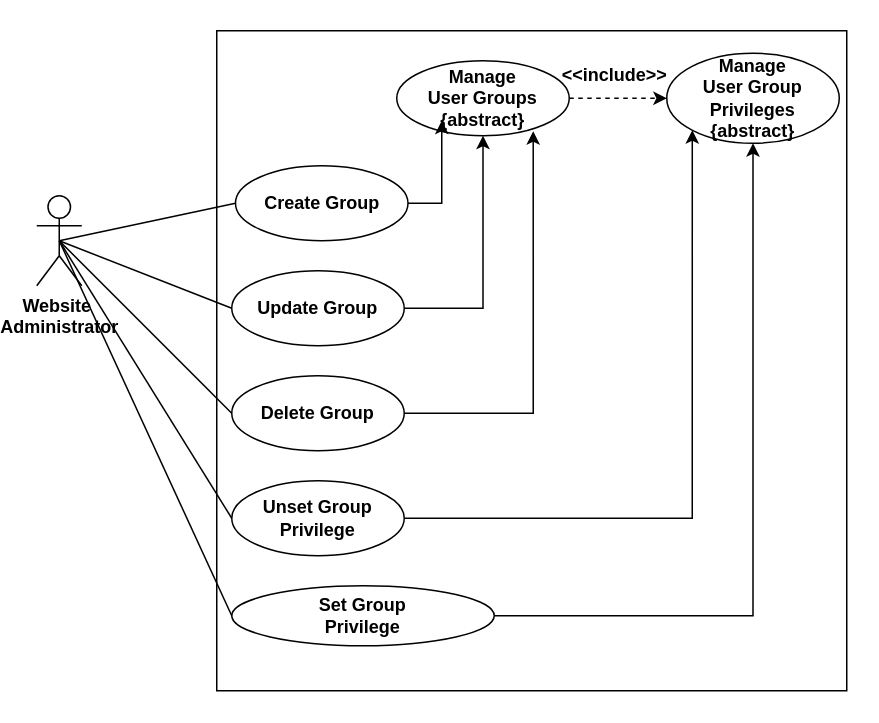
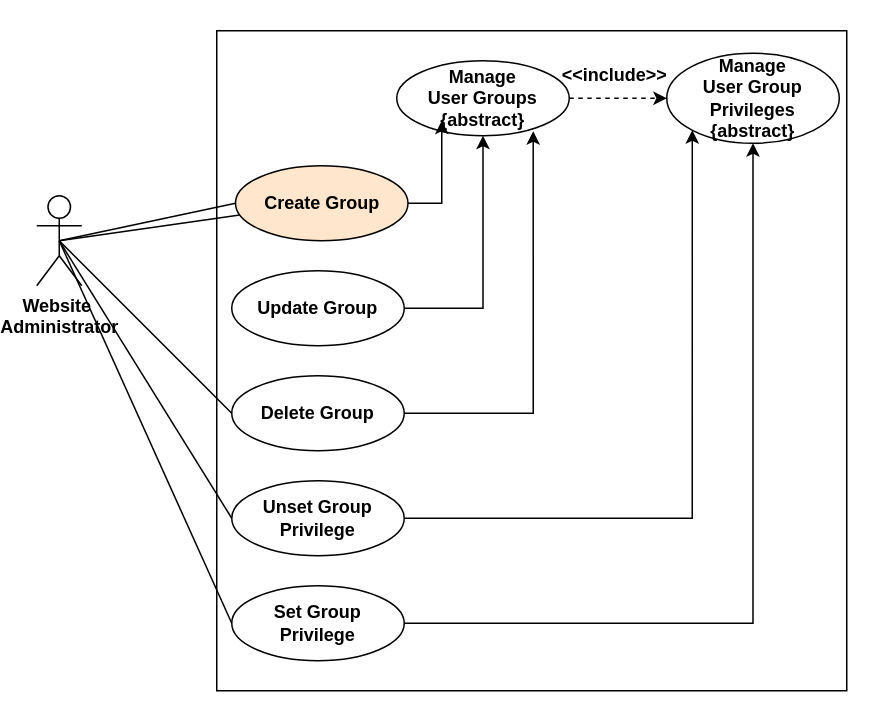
node "Create Group": fillcolor #ffffff -> #ffe6cc
edge "Website Administrator" -- "Update Group": now "Website Administrator" -- "Create Group"
node "Set Group Privilege": size 263x60 -> 173x75
